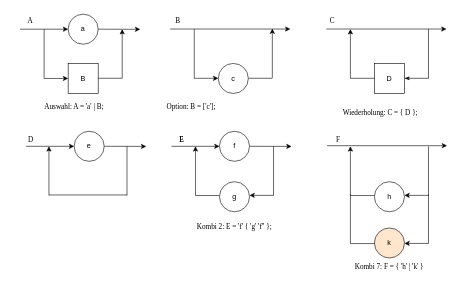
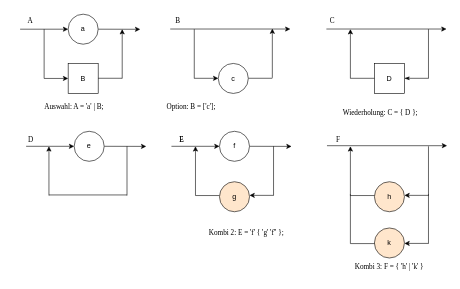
node "g": fillcolor #ffffff -> #ffe6cc
node "h": fillcolor #ffffff -> #ffe6cc
node "Kombi 2: E = 'f' { 'g' 'f'' };": moved (234, 227) -> (246, 233)
node "Kombi 7: F = { 'h' | 'k' }": label "Kombi 7: F = { 'h' | 'k' }" -> "Kombi 3: F = { 'h' | 'k' }"
